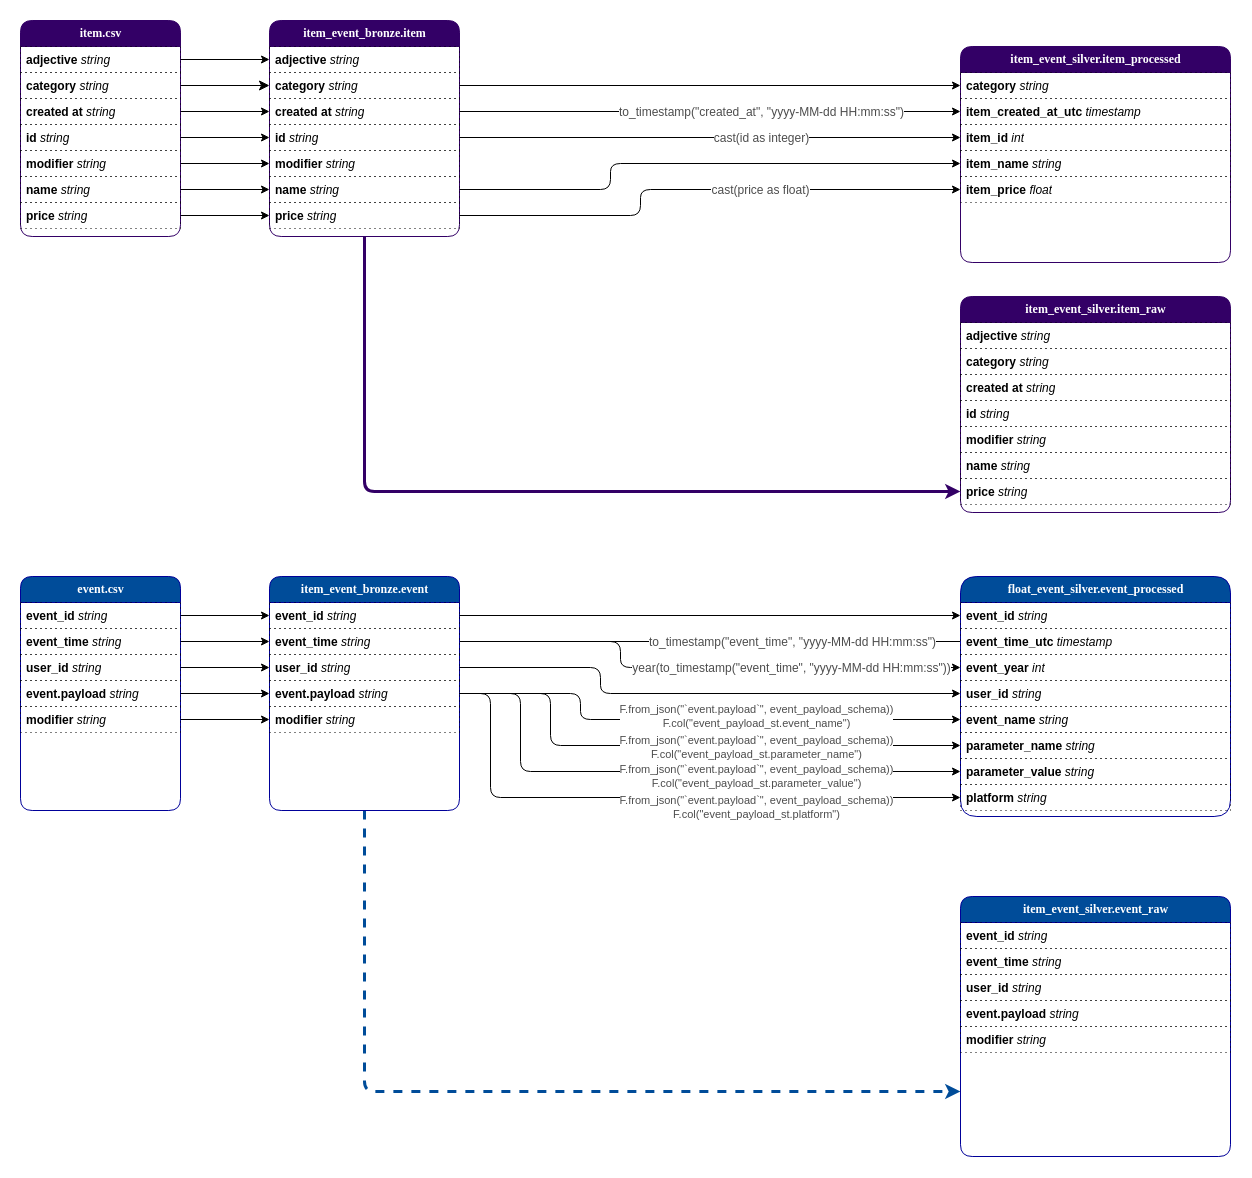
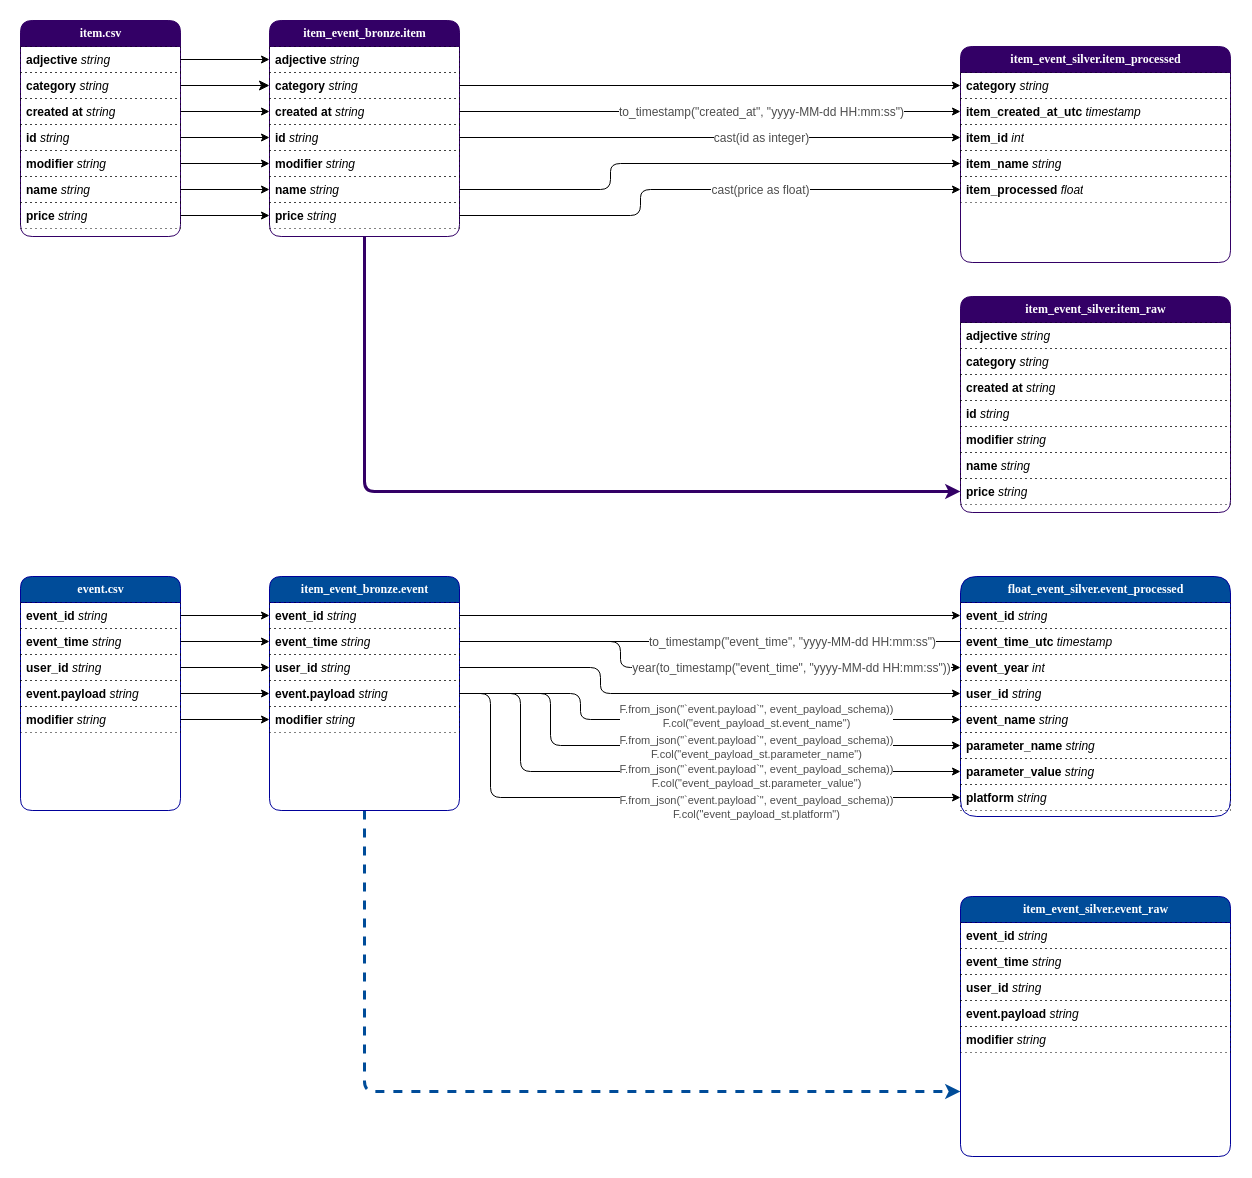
node "item_price float": label "item_price float" -> "item_processed float"
